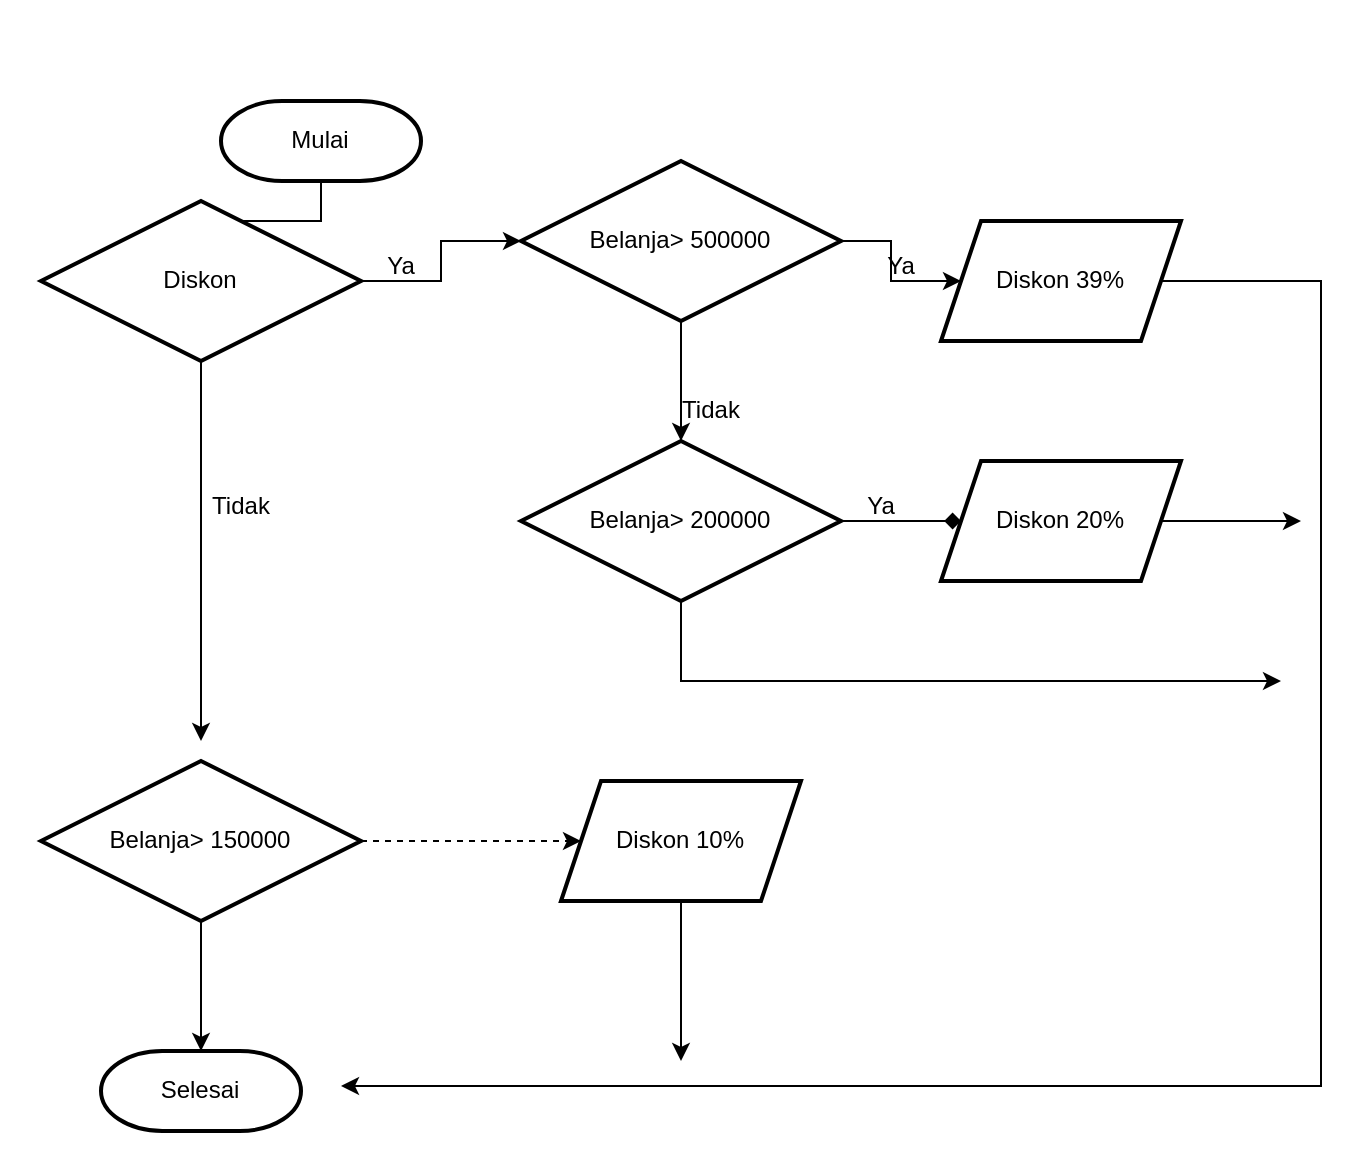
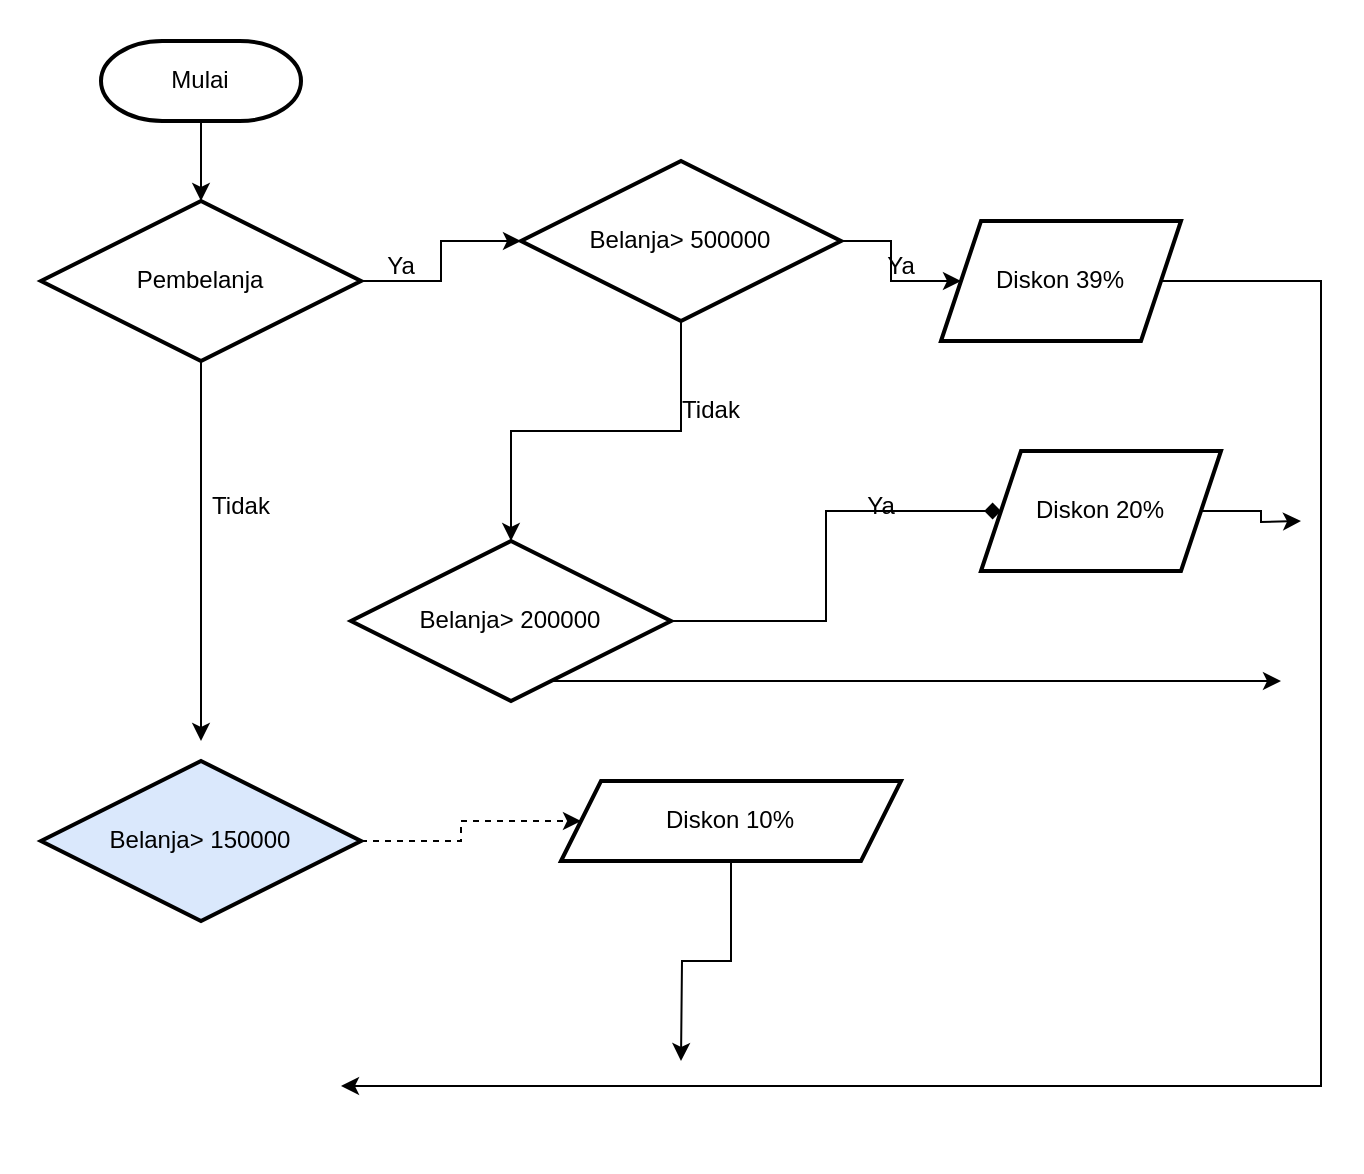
node "Mulai": moved (321, 141) -> (201, 81)
node "Diskon": label "Diskon" -> "Pembelanja"
node "Belanja> 200000": moved (681, 521) -> (511, 621)
node "Diskon 20%": moved (1061, 521) -> (1101, 511)
node "Belanja> 150000": fillcolor #ffffff -> #dae8fc
node "Diskon 10%": size 240x120 -> 340x80
edge "Belanja> 150000" -> "Selesai": removed
node "Selesai": removed
